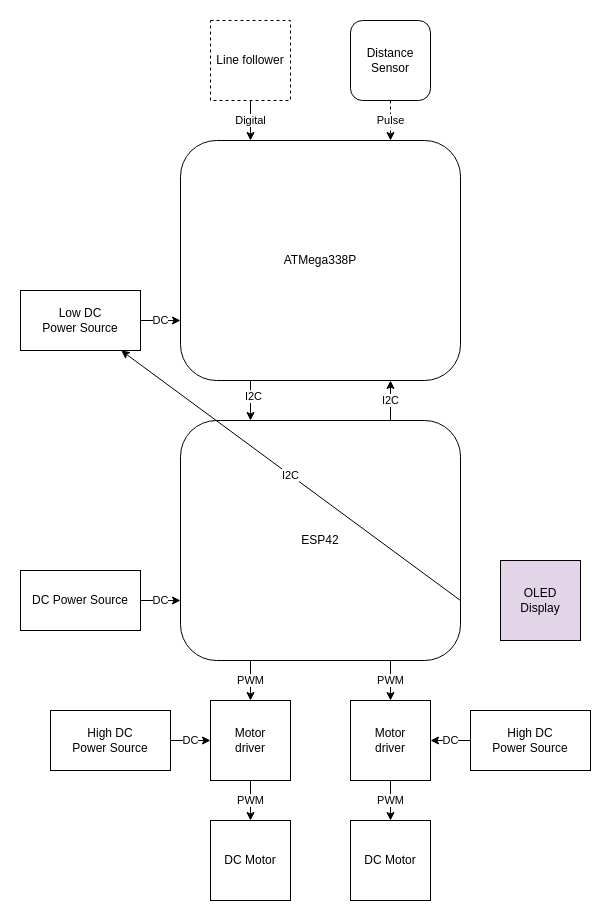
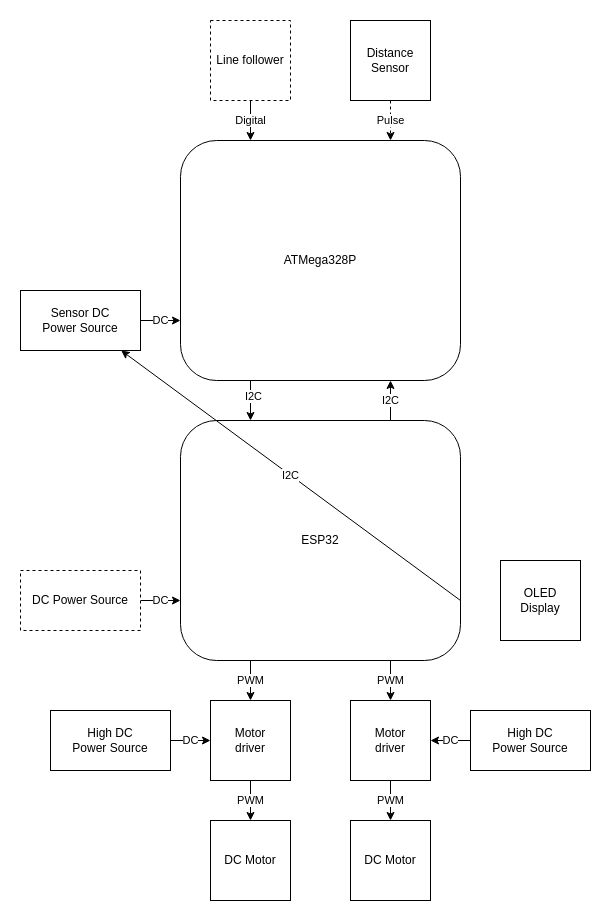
node "Distance Sensor": shape rounded rectangle -> rectangle
node "ATMega338P": label "ATMega338P" -> "ATMega328P"
node "Low DC Power Source": label "Low DC Power Source" -> "Sensor DC Power Source"
node "ESP42": label "ESP42" -> "ESP32"
node "DC Power Source": style solid -> dashed
node "OLED Display": fillcolor #e1d5e7 -> #ffffff
